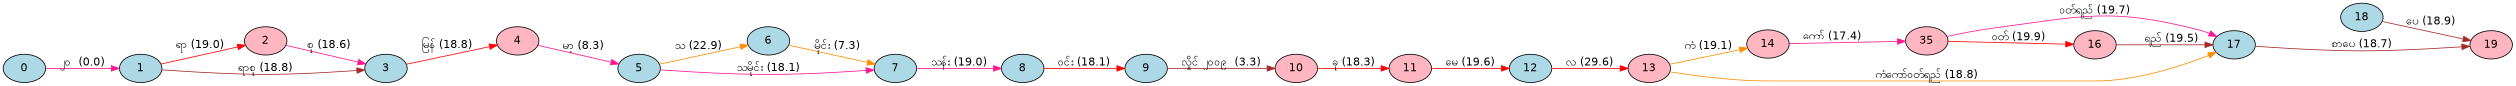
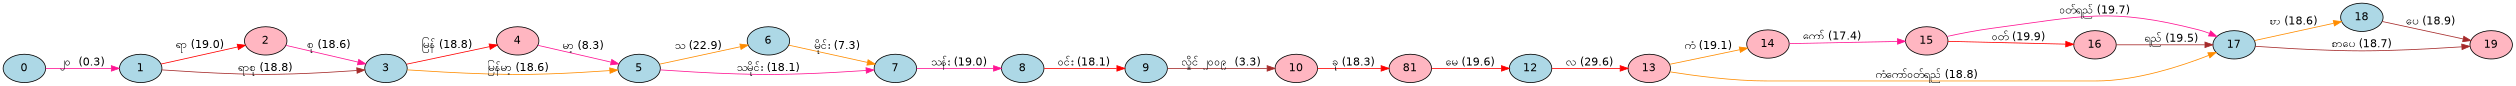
edge "17" -> "18": added, label "စာ (18.6)"
node "35": label "35" -> "15"
edge "0" -> "1": label "၂၀  (0.0)" -> "၂၀  (0.3)"
node "11": label "11" -> "81"
edge "3" -> "5": added, label "မြန်မာ့ (18.6)"
